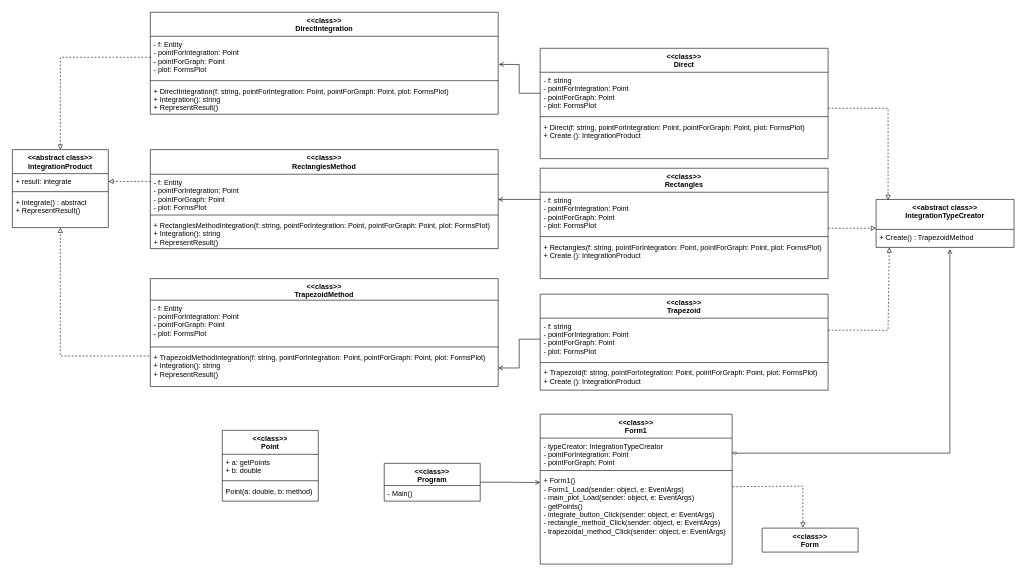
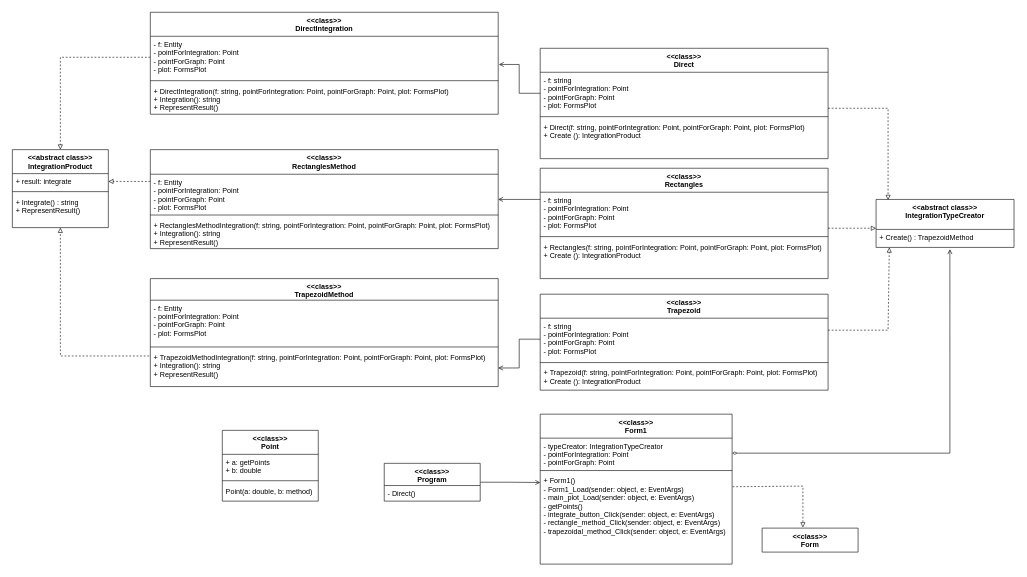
node "+ Integrate() : abstract + RepresentResult()": label "+ Integrate() : abstract + RepresentResult()" -> "+ Integrate() : string + RepresentResult()"
node "- Main()": label "- Main()" -> "- Direct()"
